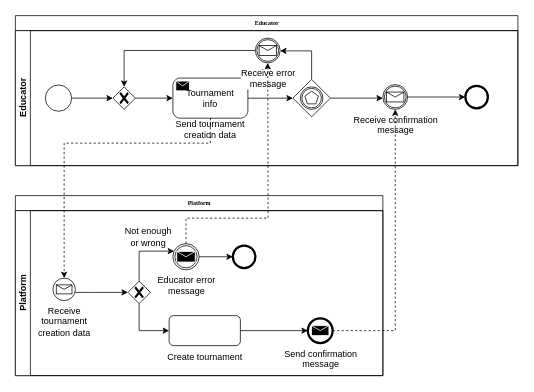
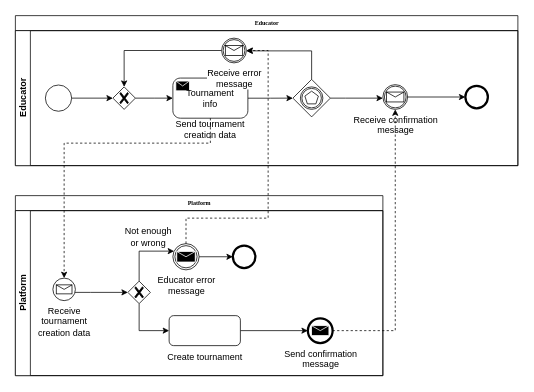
node "Receive error message": moved (268, 50) -> (234, 50)
